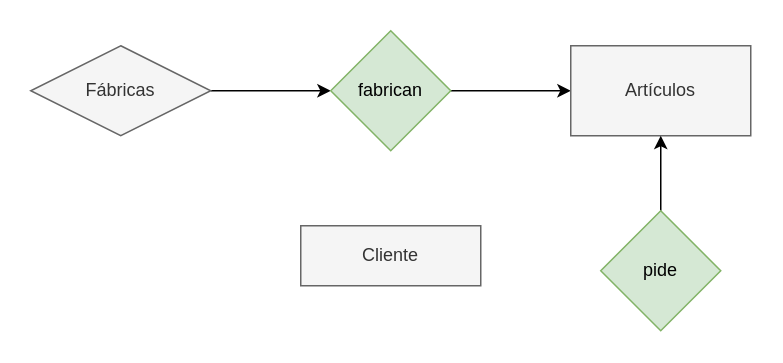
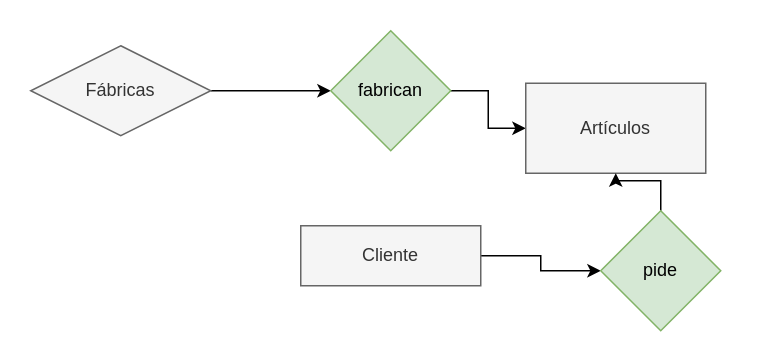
node "Artículos": moved (661, 91) -> (616, 128)
edge "Cliente" -> "pide": added
